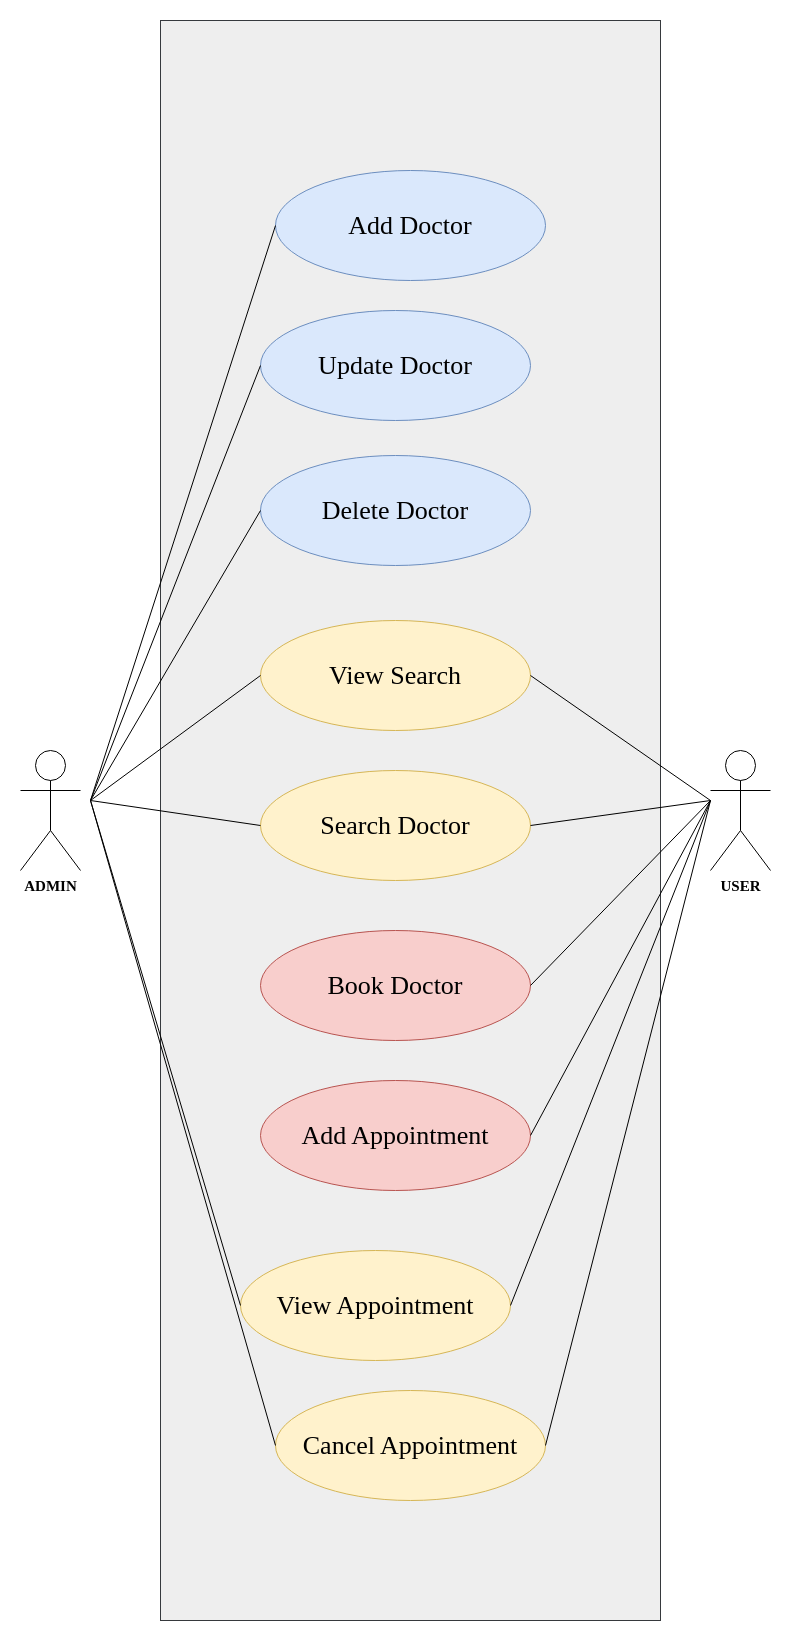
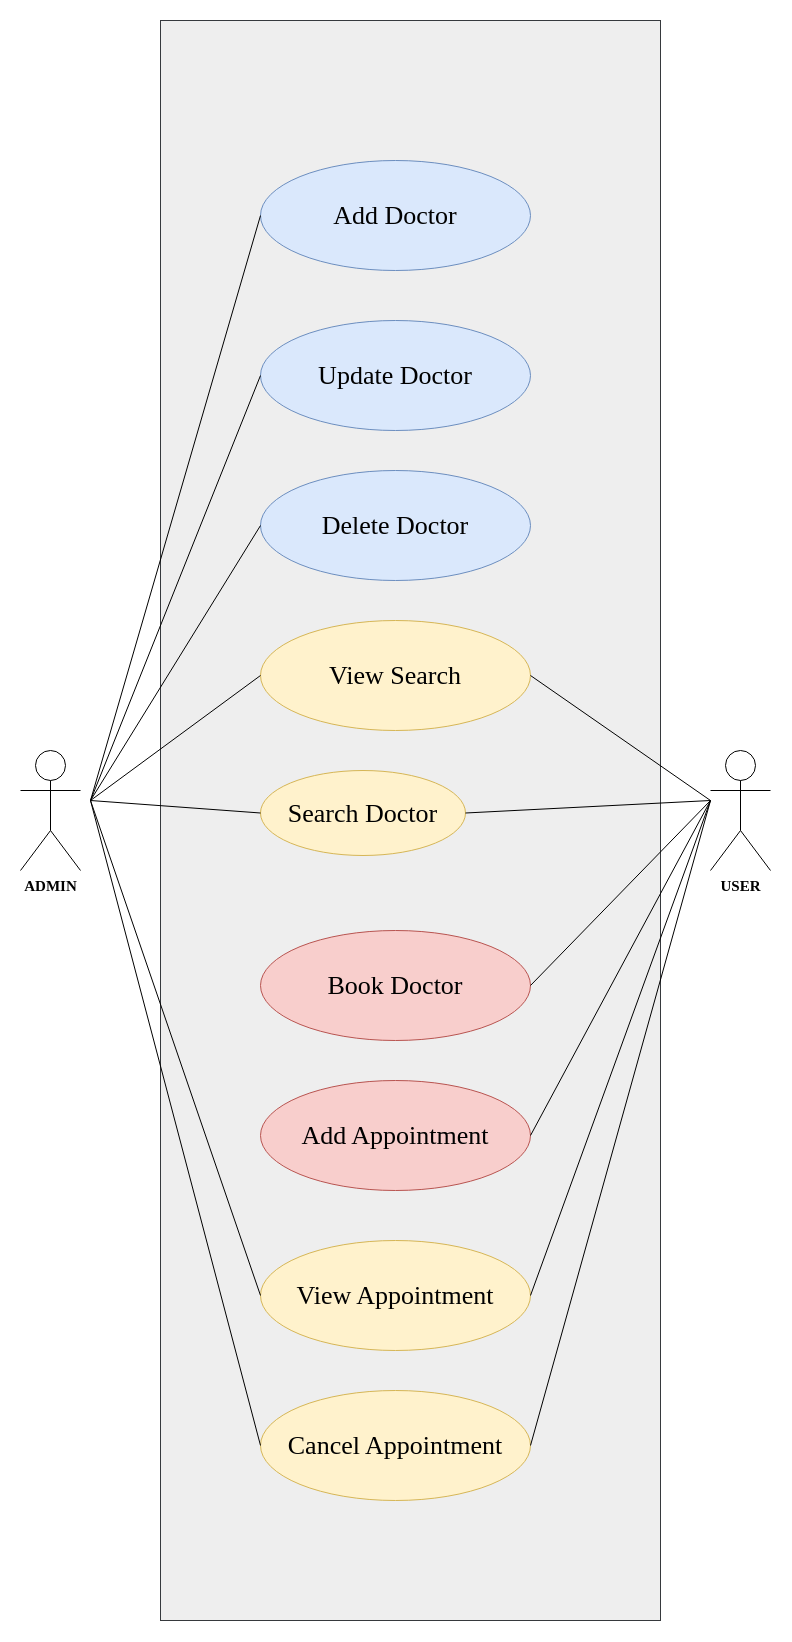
node "Add Doctor": moved (411, 226) -> (396, 216)
node "Update Doctor": moved (396, 366) -> (396, 376)
node "Delete Doctor": moved (396, 511) -> (396, 526)
node "Search Doctor": size 270x110 -> 205x85
node "View Appointment": moved (376, 1306) -> (396, 1296)
node "Cancel Appointment": moved (411, 1446) -> (396, 1446)
